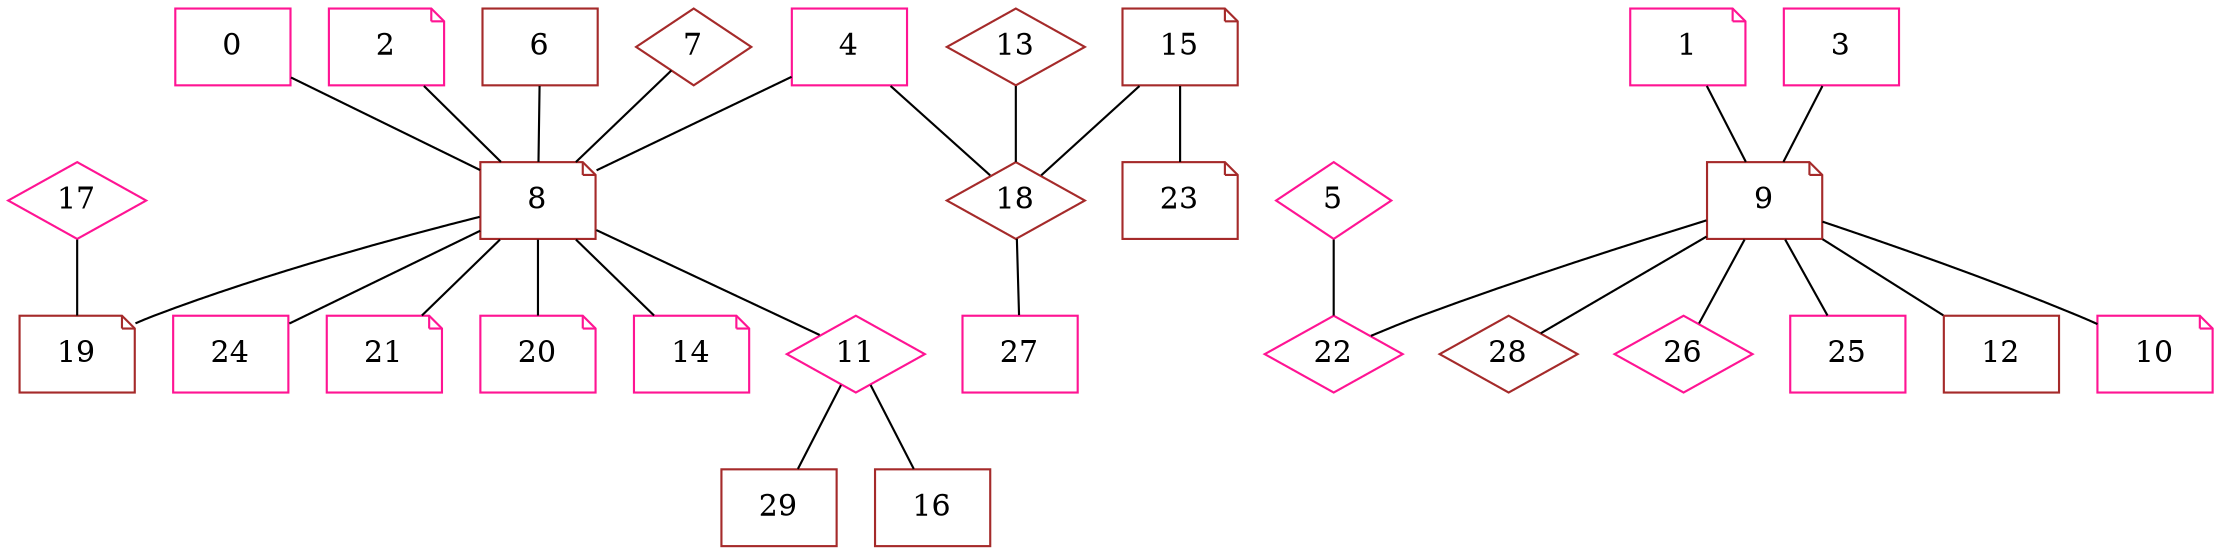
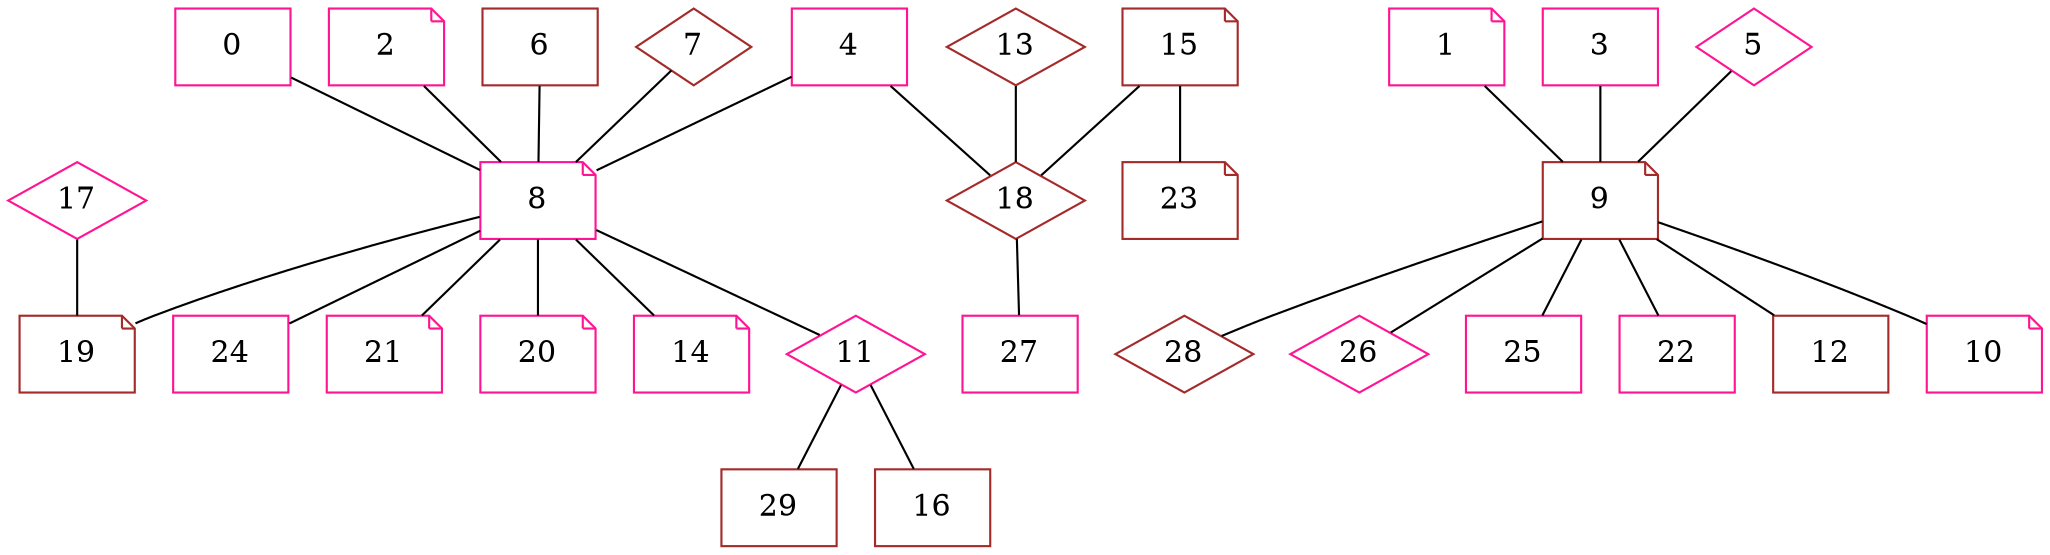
node "8": color brown -> deeppink
edge "5" -- "22": now "5" -- "9"
node "22": shape diamond -> box
